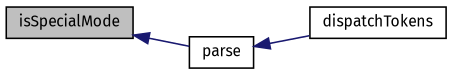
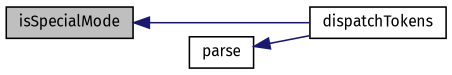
edge "parse" -> "isSpecialMode": now "dispatchTokens" -> "isSpecialMode"
